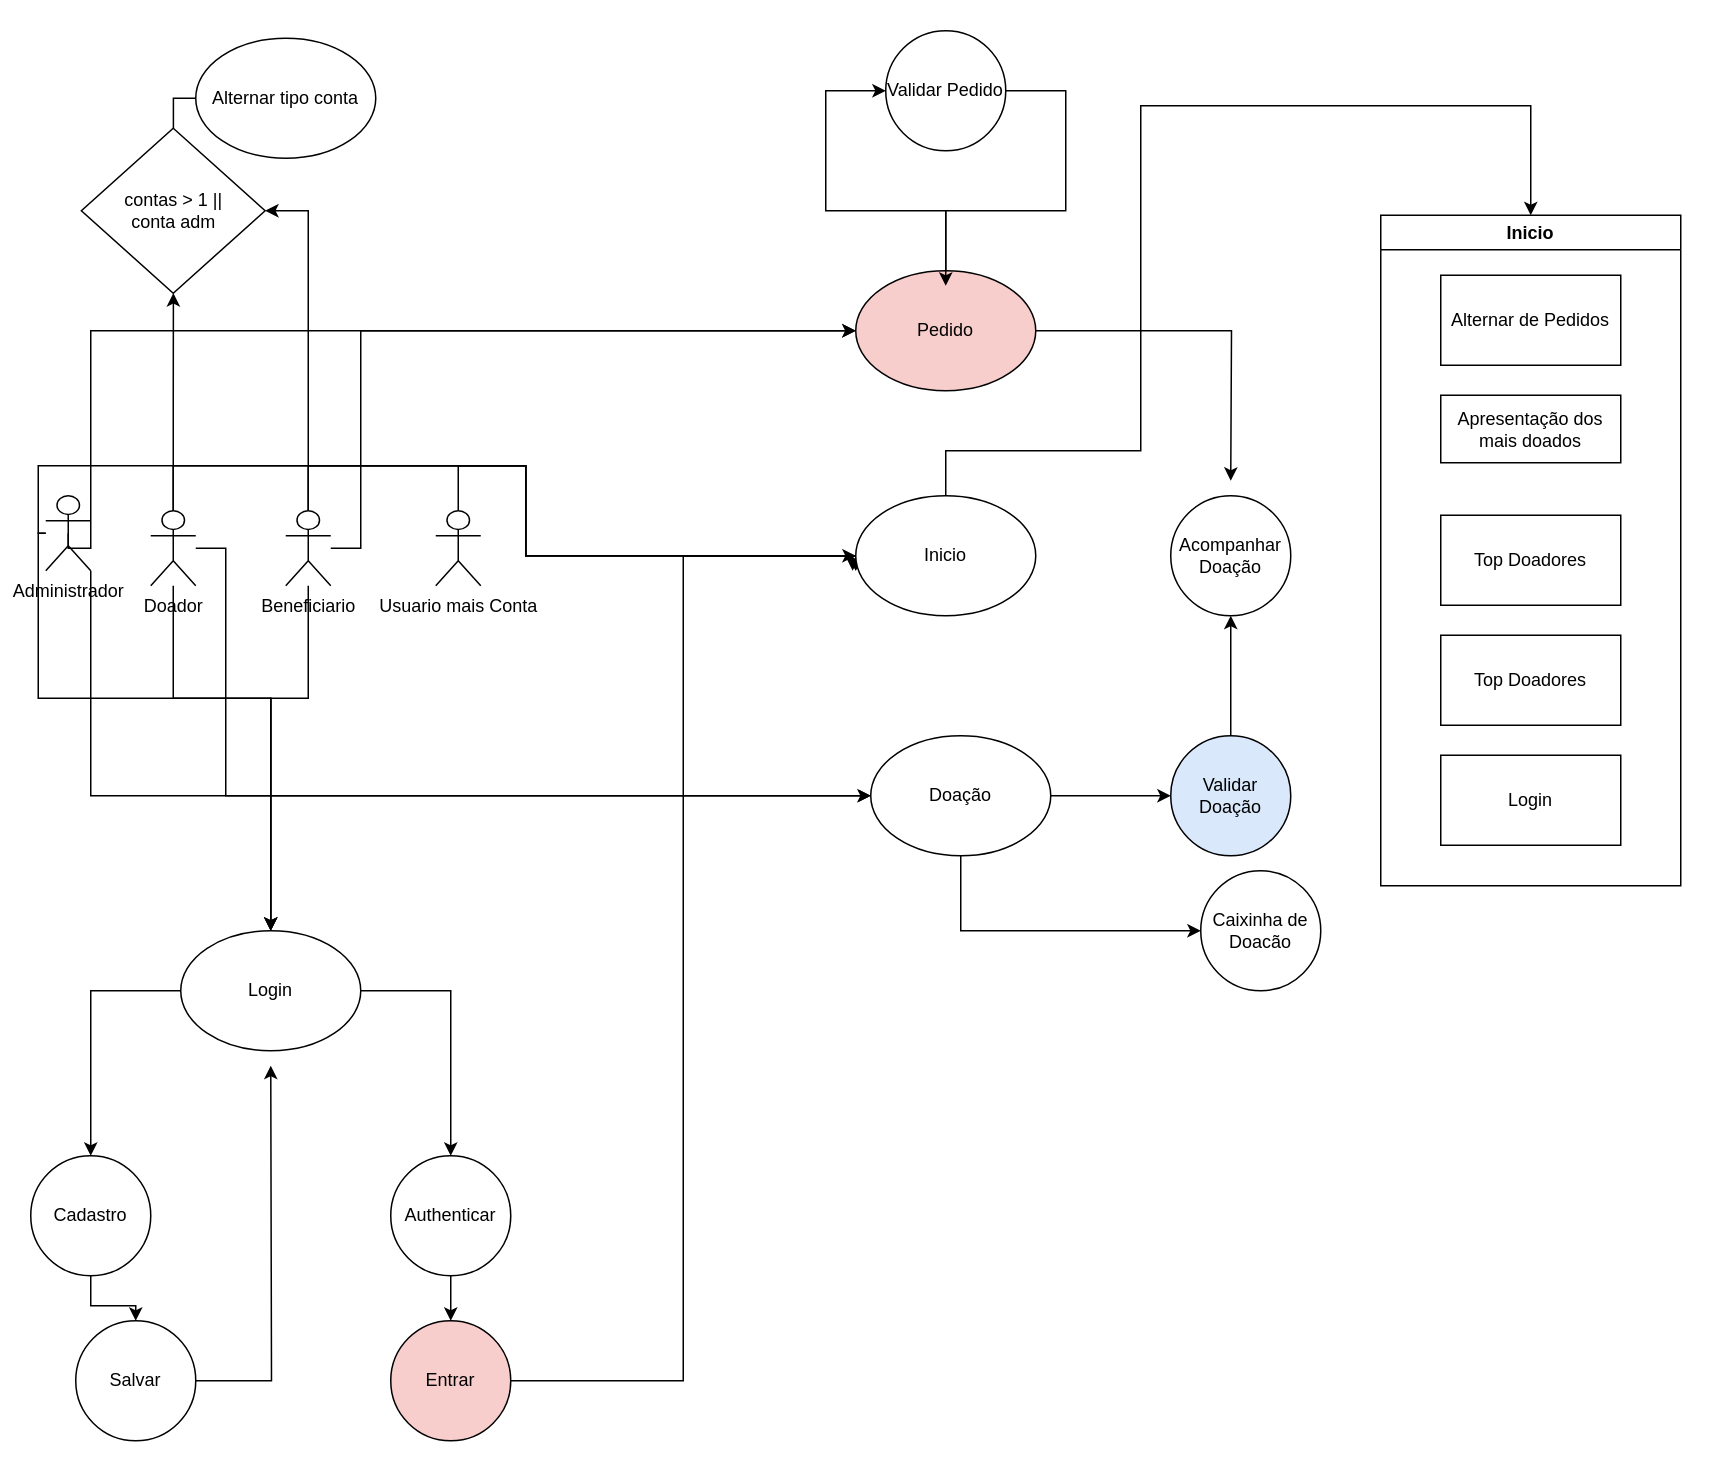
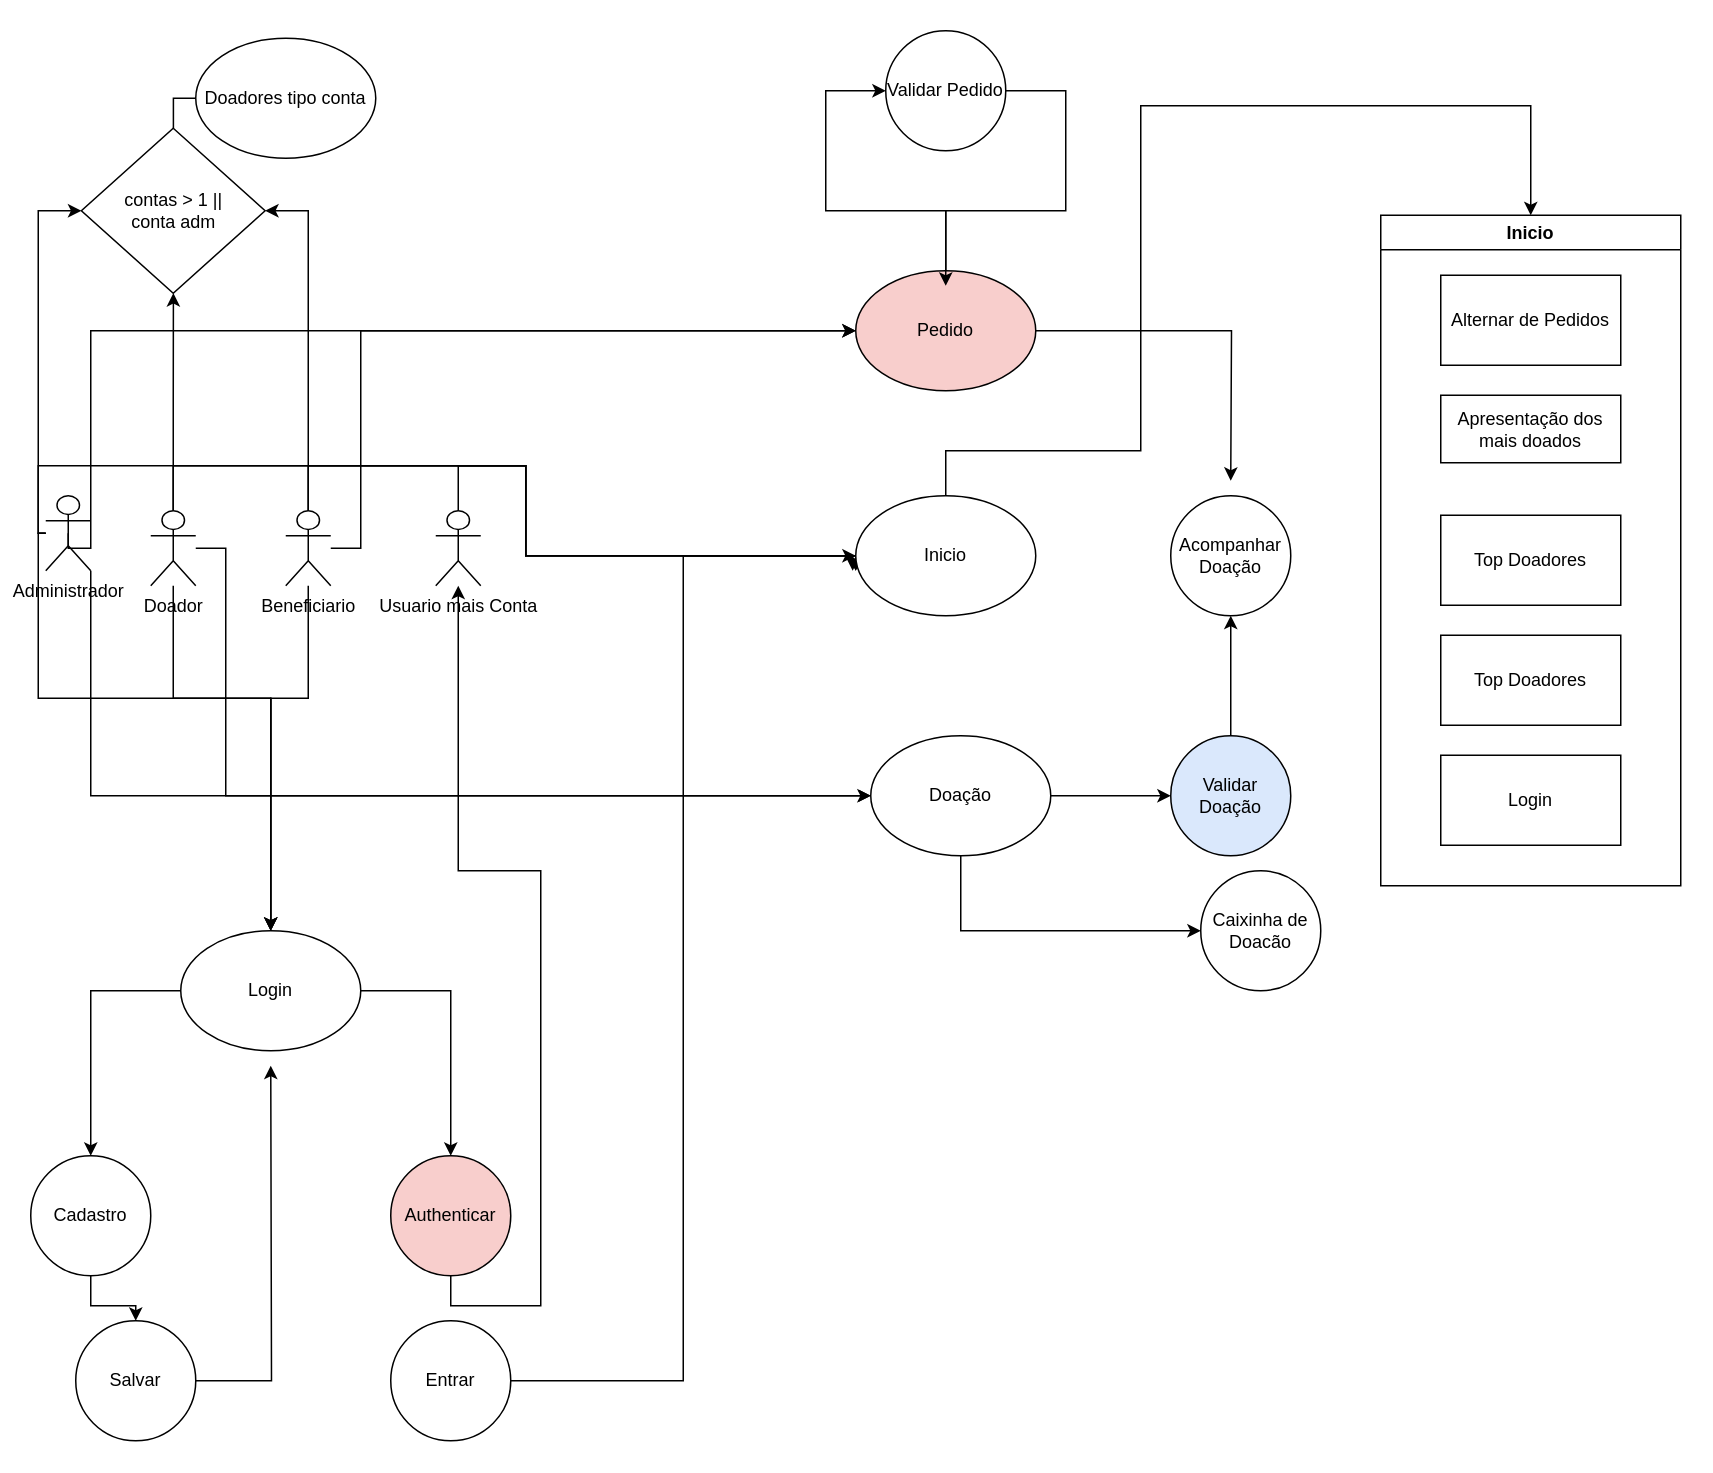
node "Alternar tipo conta": label "Alternar tipo conta" -> "Doadores tipo conta"
edge "Administrador" -> "contas > 1 || conta adm": added
node "Authenticar": fillcolor #ffffff -> #f8cecc
edge "Authenticar" -> "Entrar": now "Authenticar" -> "Usuario mais Conta"
node "Entrar": fillcolor #f8cecc -> #ffffff
